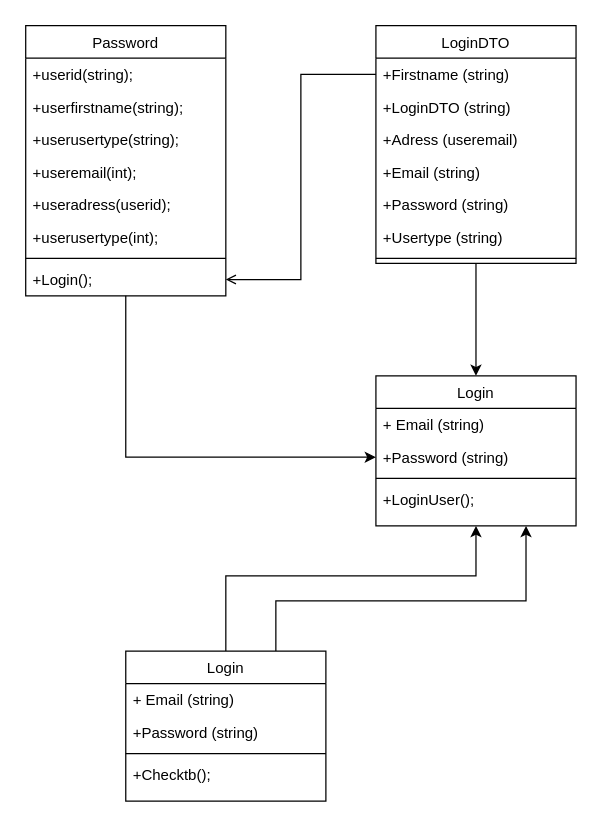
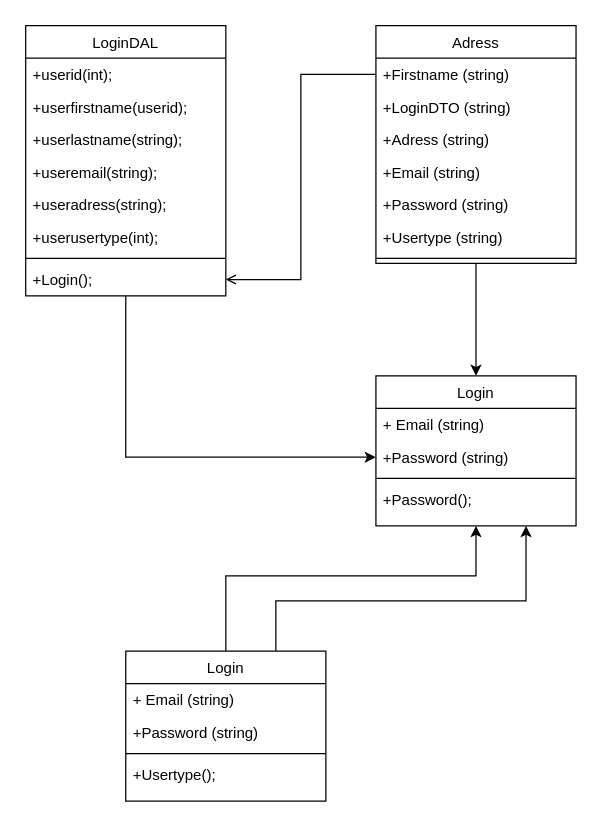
node "Password": label "Password" -> "LoginDAL"
node "LoginDTO": label "LoginDTO" -> "Adress"
node "+userid(string);": label "+userid(string);" -> "+userid(int);"
node "+userfirstname(string);": label "+userfirstname(string);" -> "+userfirstname(userid);"
node "+userusertype(string);": label "+userusertype(string);" -> "+userlastname(string);"
node "+Adress (useremail)": label "+Adress (useremail)" -> "+Adress (string)"
node "+useremail(int);": label "+useremail(int);" -> "+useremail(string);"
node "+useradress(userid);": label "+useradress(userid);" -> "+useradress(string);"
node "+LoginUser();": label "+LoginUser();" -> "+Password();"
node "+Checktb();": label "+Checktb();" -> "+Usertype();"
